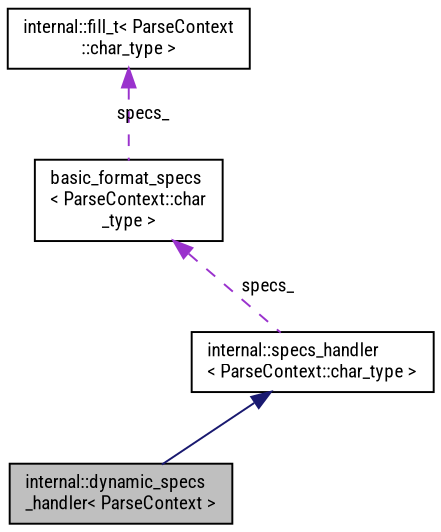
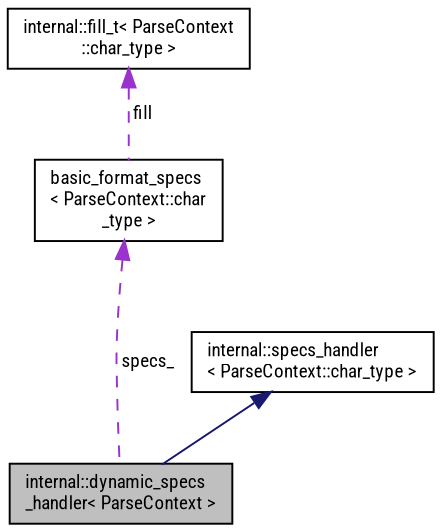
edge "basic_format_specs < ParseContext::char _type >" -> "internal::fill_t< ParseContext ::char_type >": label " specs_" -> " fill"
edge "internal::specs_handler < ParseContext::char_type >" -> "basic_format_specs < ParseContext::char _type >": now "internal::dynamic_specs _handler< ParseContext >" -> "basic_format_specs < ParseContext::char _type >"
